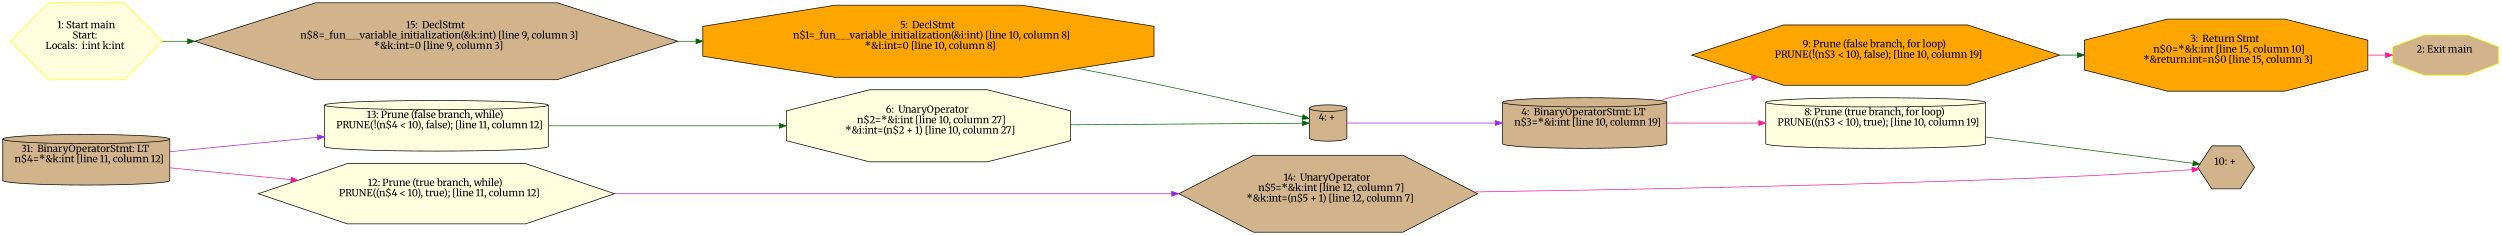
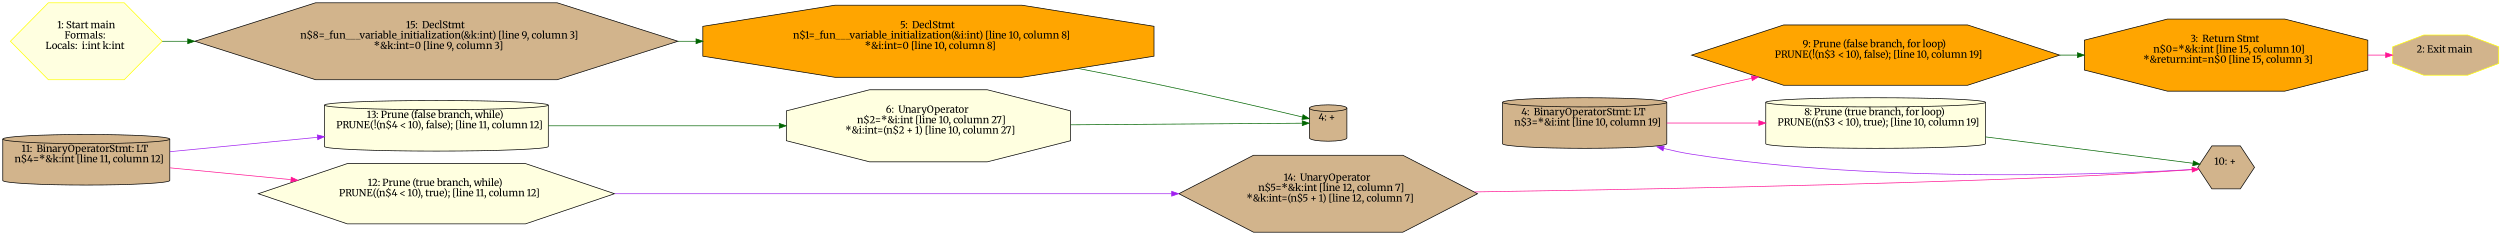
node "1: Start main Start: Locals:  i:int k:int": label "1: Start main Start: Locals:  i:int k:int" -> "1: Start main Formals: Locals:  i:int k:int"
edge "4: +" -> "4:  BinaryOperatorStmt: LT n$3=*&i:int [line 10, column 19]": now "10: +" -> "4:  BinaryOperatorStmt: LT n$3=*&i:int [line 10, column 19]"
node "31:  BinaryOperatorStmt: LT n$4=*&k:int [line 11, column 12]": label "31:  BinaryOperatorStmt: LT n$4=*&k:int [line 11, column 12]" -> "11:  BinaryOperatorStmt: LT n$4=*&k:int [line 11, column 12]"
